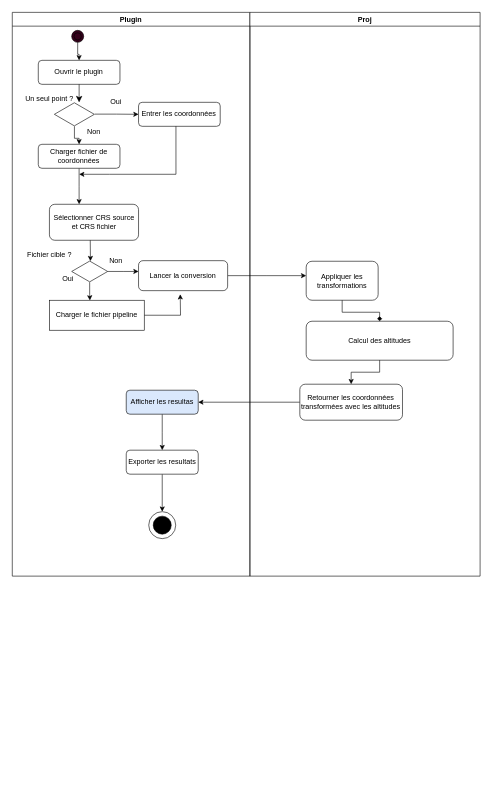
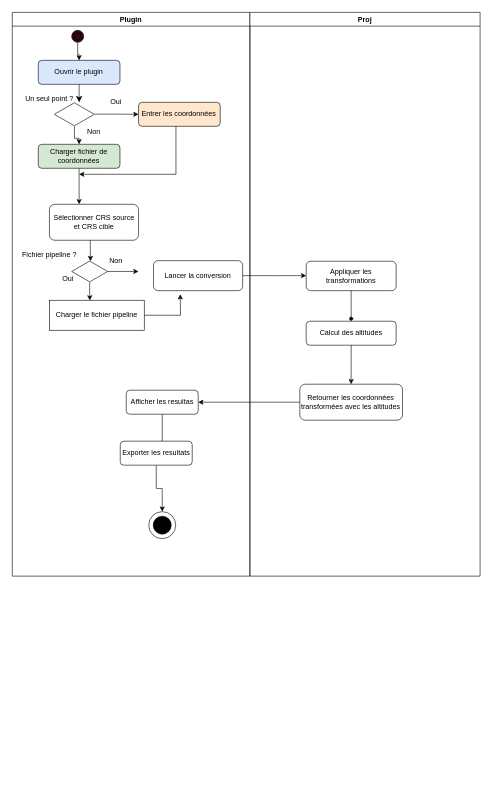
node "Ouvrir le plugin": fillcolor #ffffff -> #dae8fc
node "Entrer les coordonnées": fillcolor #ffffff -> #ffe6cc
node "Charger fichier de coordonnées": fillcolor #ffffff -> #d5e8d4
node "Sélectionner CRS source et CRS fichier": label "Sélectionner CRS source et CRS fichier" -> "Sélectionner CRS source et CRS cible"
node "Fichier cible ?": label "Fichier cible ?" -> "Fichier pipeline ?"
node "Lancer la conversion": moved (183, 276) -> (198, 276)
node "Appliquer les transformations": size 72x39 -> 90x29
node "Calcul des altitudes": size 147x39 -> 90x24
node "Afficher les resultas": fillcolor #dae8fc -> #ffffff
node "Exporter les resultats": moved (162, 462) -> (156, 453)
